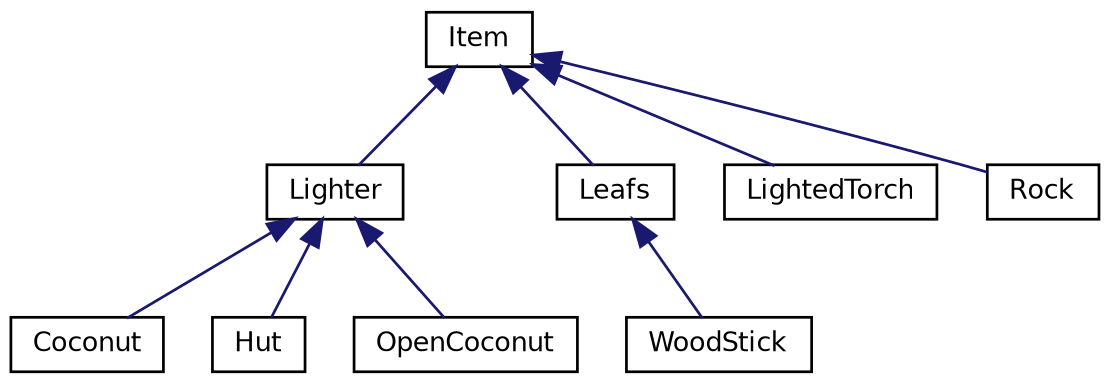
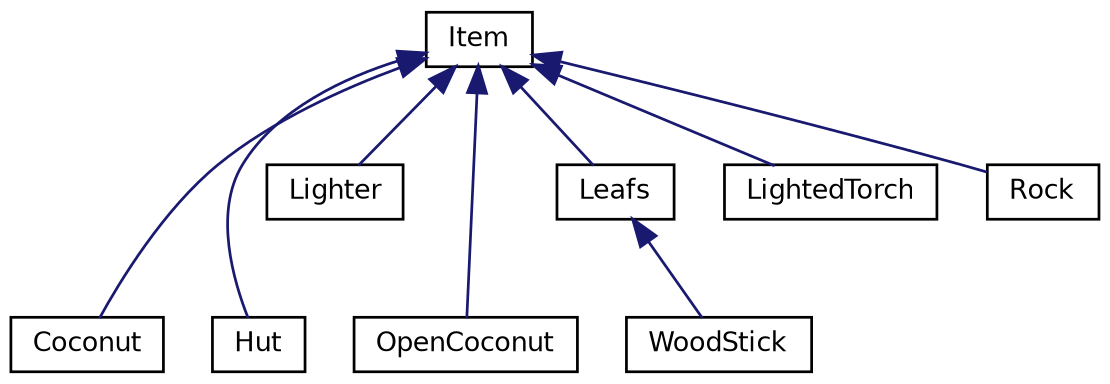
edge "Coconut" -> "Lighter": now "Coconut" -> "Item"
edge "OpenCoconut" -> "Lighter": now "OpenCoconut" -> "Item"
edge "Hut" -> "Lighter": now "Hut" -> "Item"
